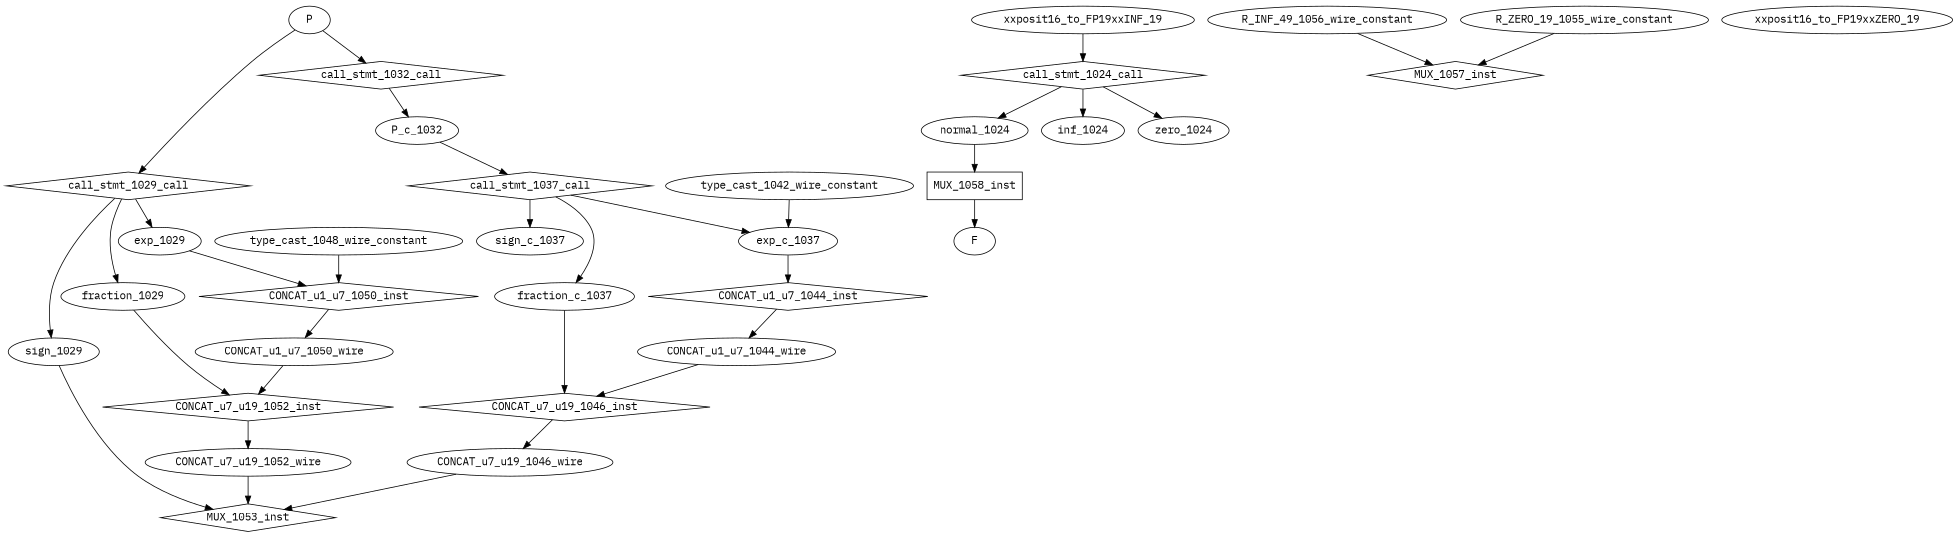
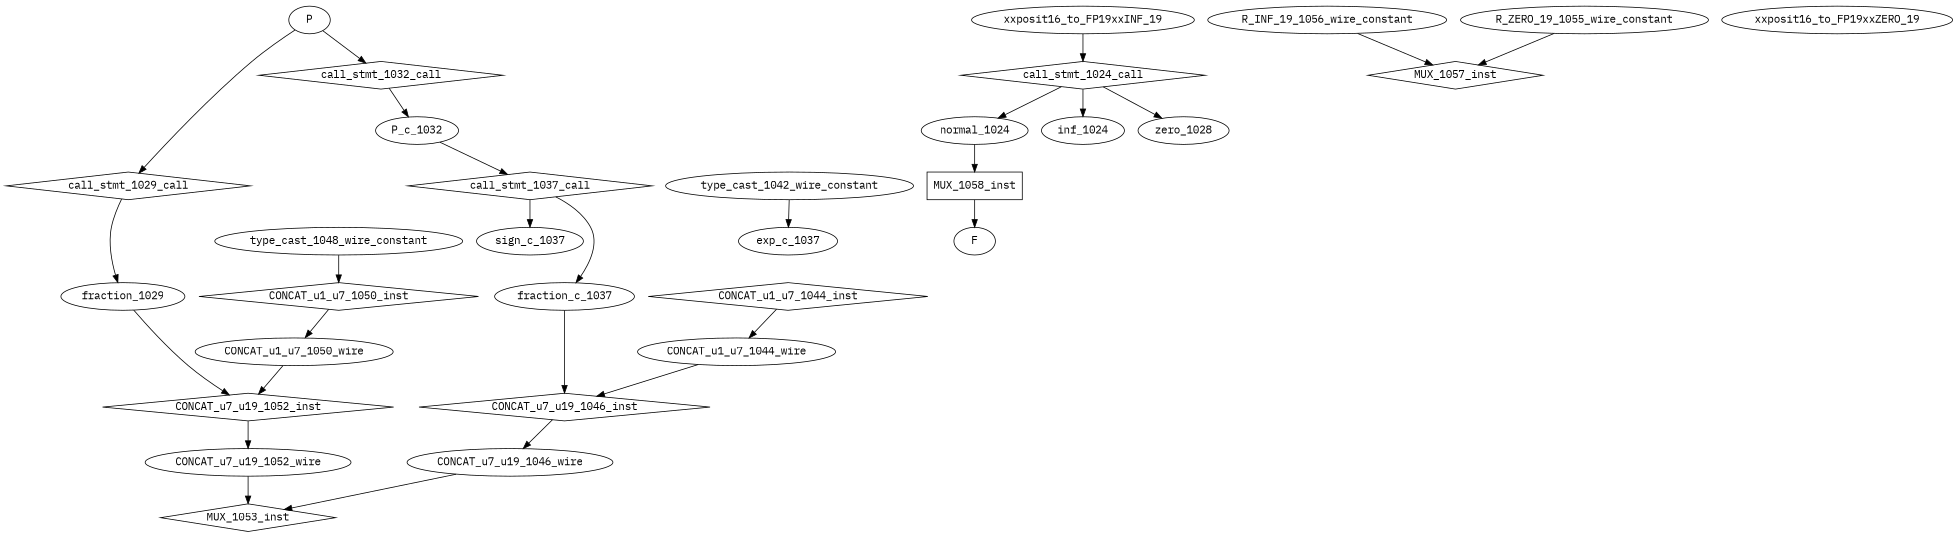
node "R_INF_49_1056_wire_constant": label "R_INF_49_1056_wire_constant" -> "R_INF_19_1056_wire_constant"
node "zero_1024": label "zero_1024" -> "zero_1028"
edge "call_stmt_1037_call" -> "exp_c_1037": removed
node "exp_1029": removed
edge "exp_c_1037" -> "CONCAT_u1_u7_1044_inst": removed
node "sign_1029": removed
